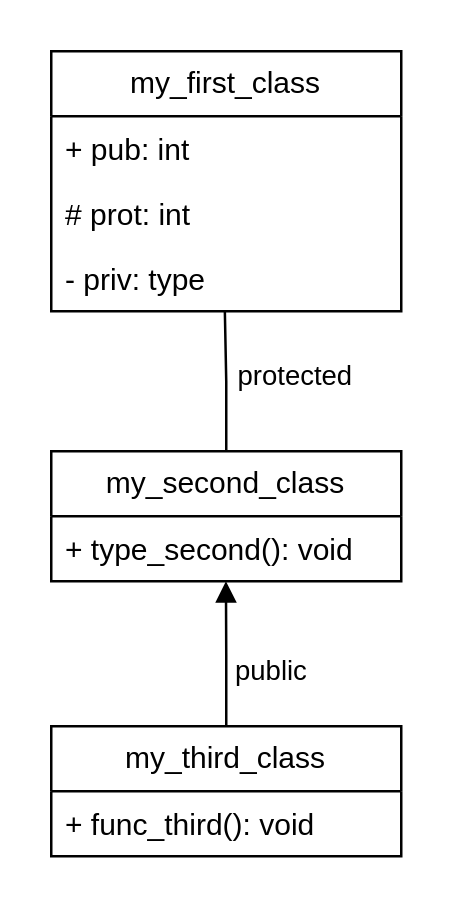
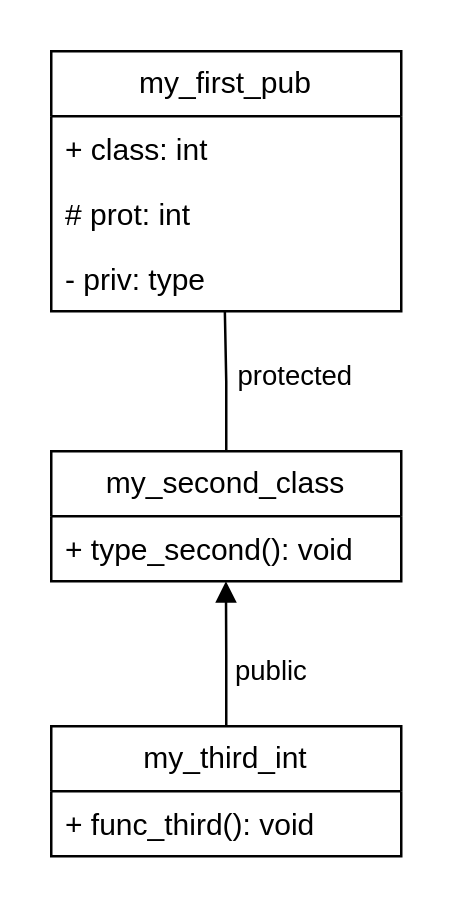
node "my_first_class": label "my_first_class" -> "my_first_pub"
node "+ pub: int": label "+ pub: int" -> "+ class: int"
node "my_third_class": label "my_third_class" -> "my_third_int"
